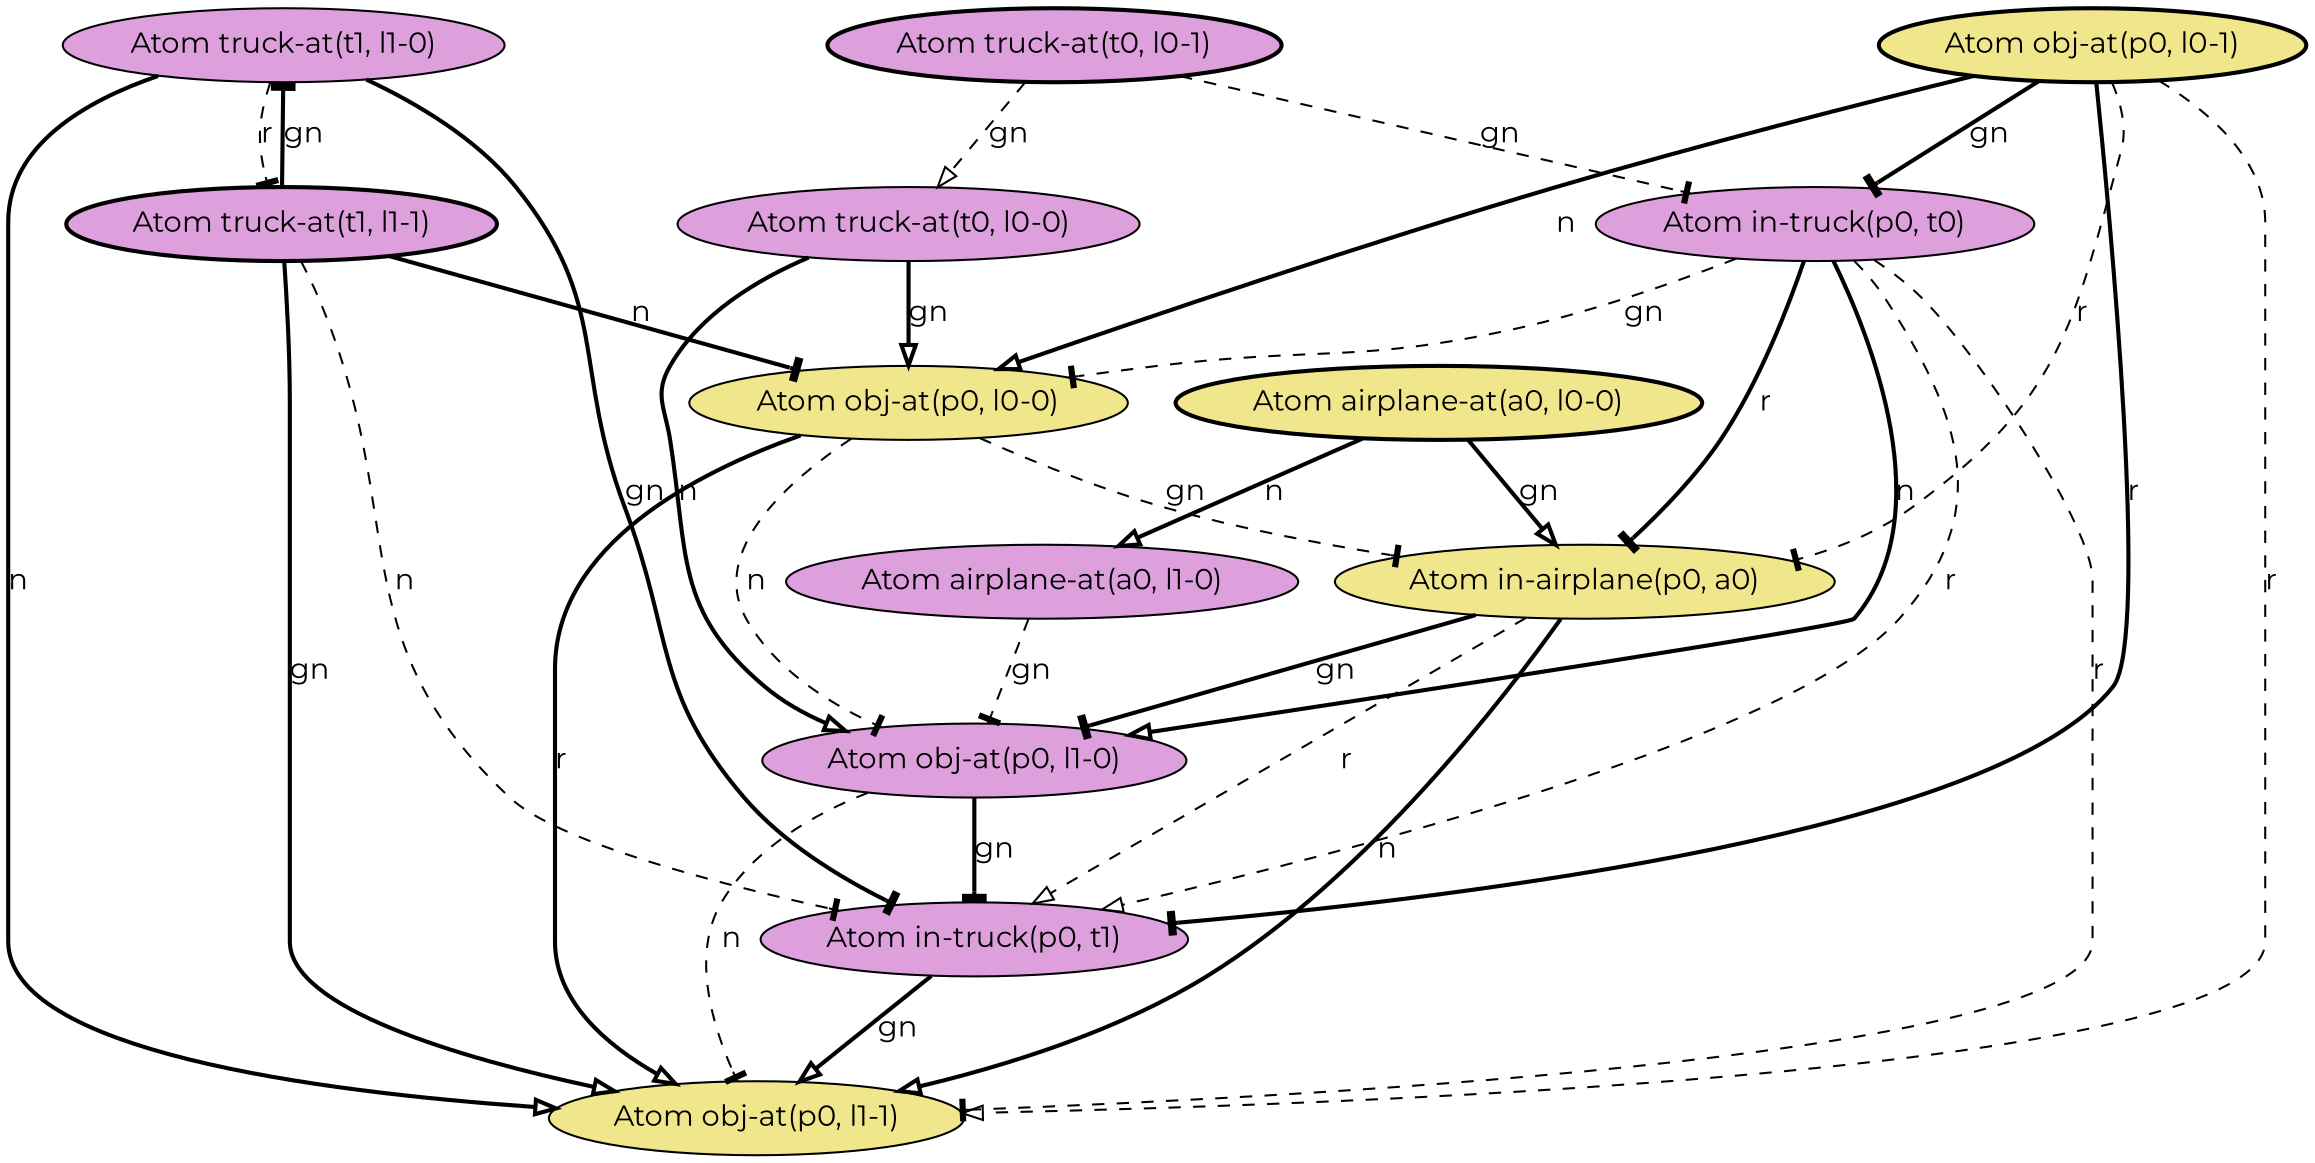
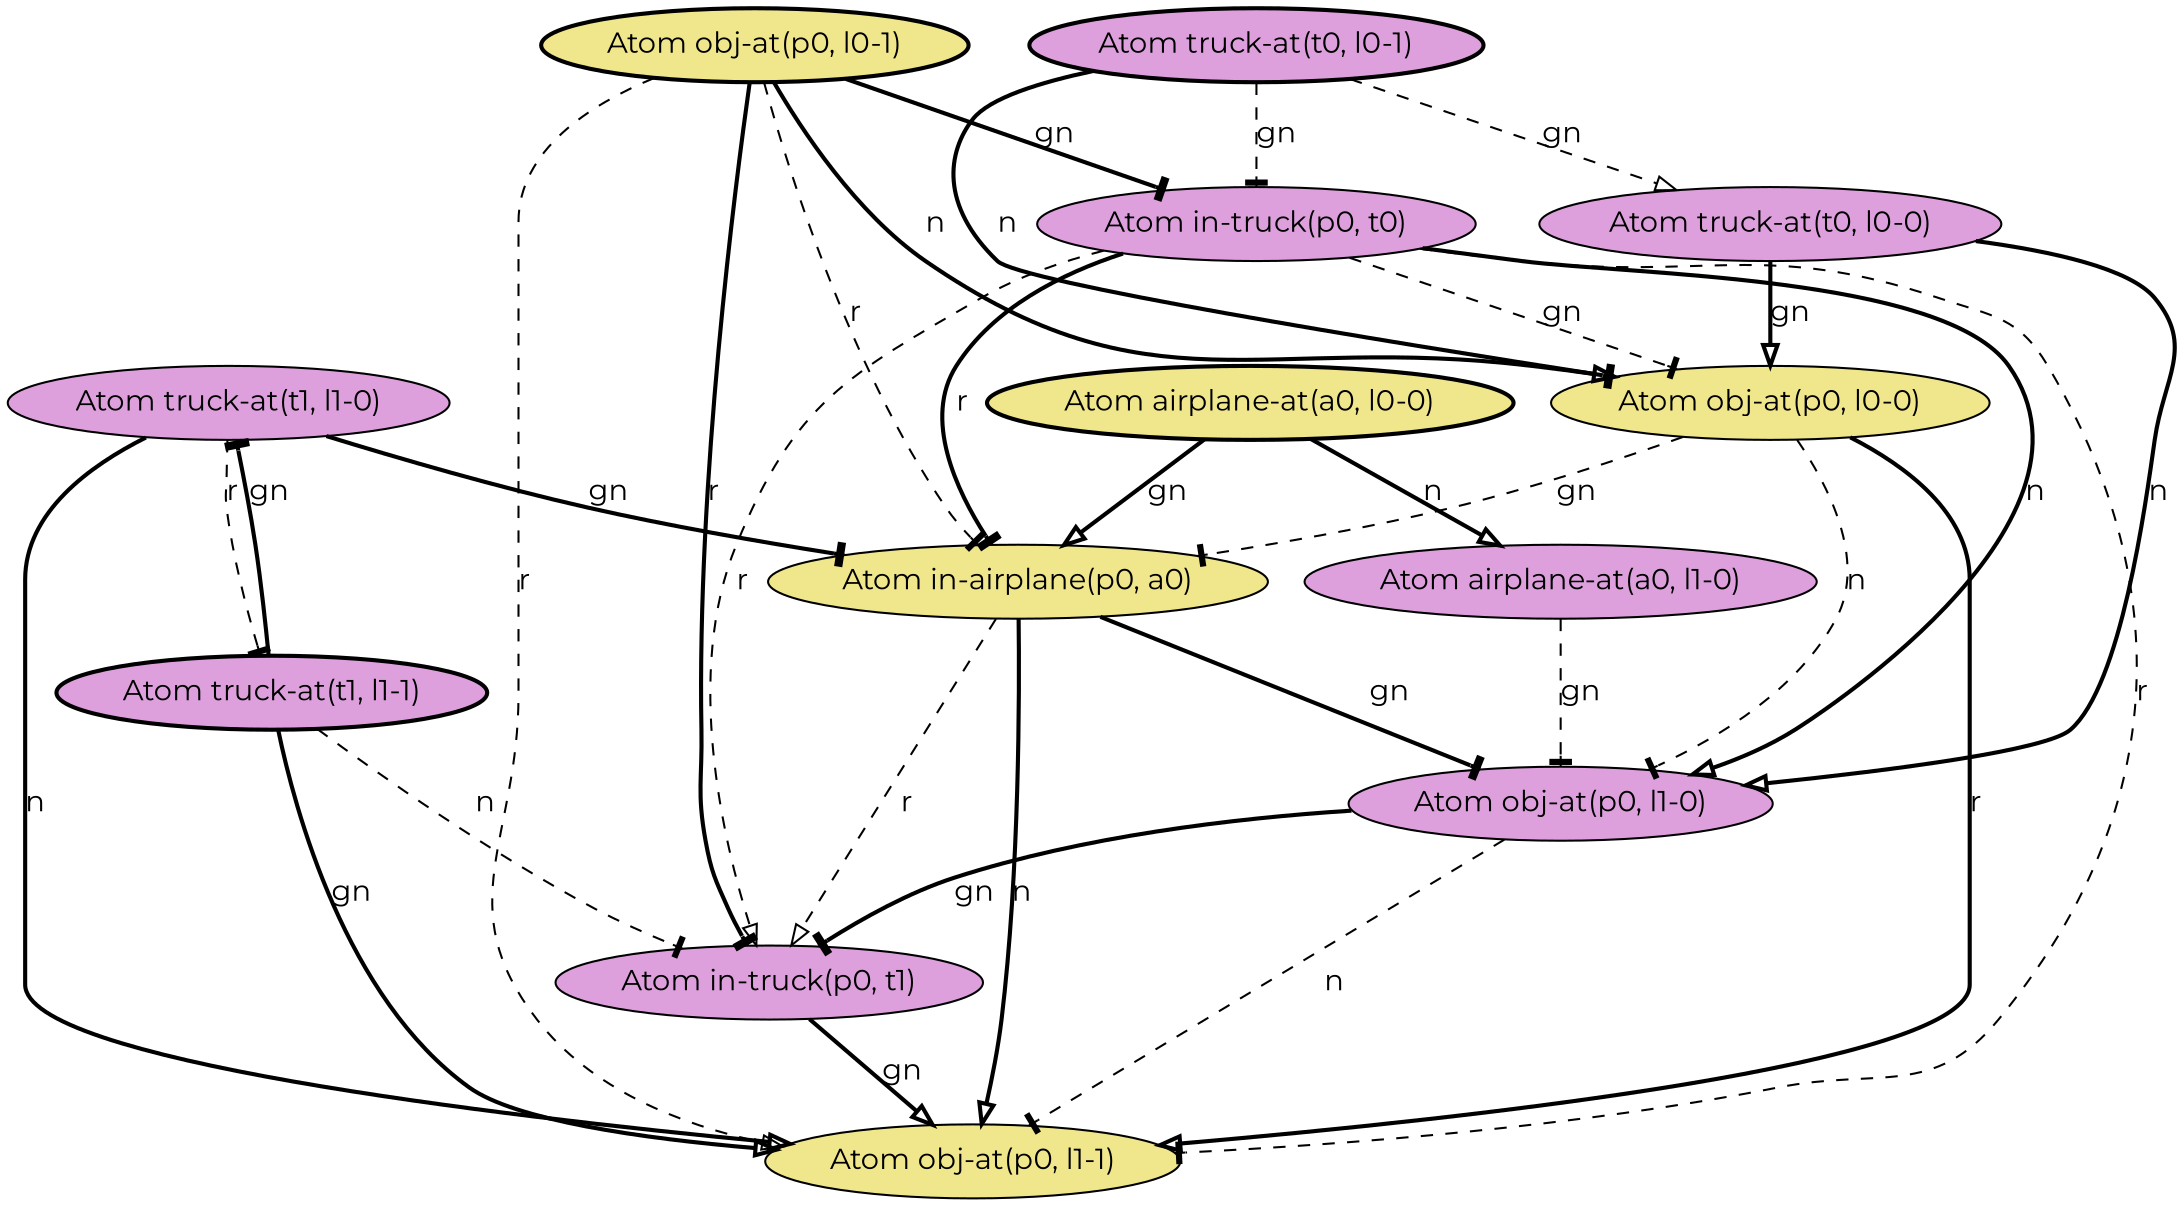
edge "Atom truck-at(t1, l1-1)" -> "Atom obj-at(p0, l0-0)": now "Atom truck-at(t0, l0-1)" -> "Atom obj-at(p0, l0-0)"
edge "Atom truck-at(t1, l1-0)" -> "Atom in-truck(p0, t1)": now "Atom truck-at(t1, l1-0)" -> "Atom in-airplane(p0, a0)"
